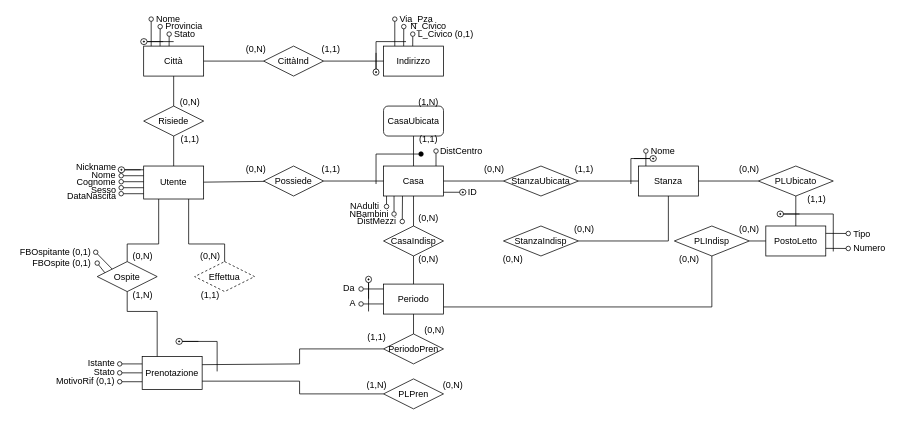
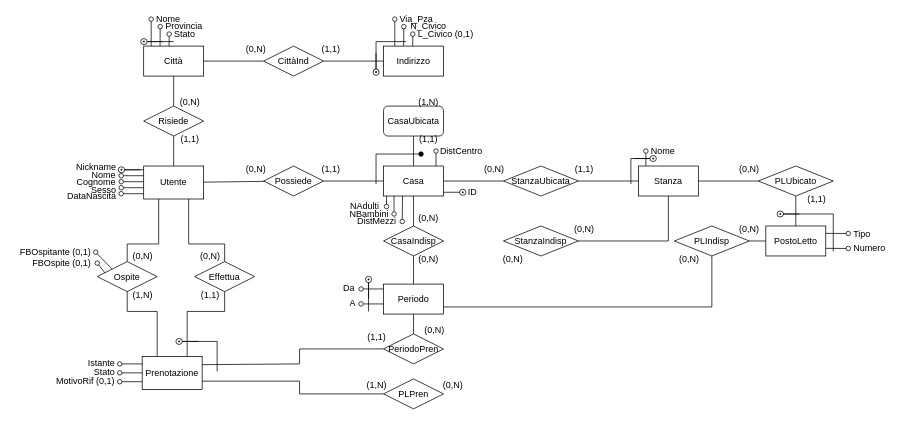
node "Effettua": style dashed -> solid
edge "Effettua" -- "Prenotazione": added
